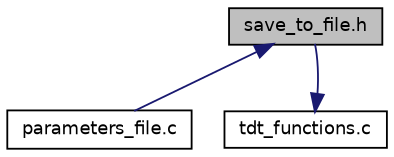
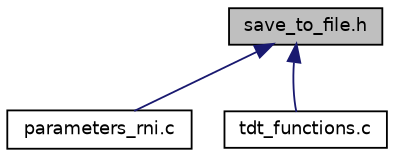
edge "save_to_file.h" -> "tdt_functions.c": reversed
node "parameters_file.c": label "parameters_file.c" -> "parameters_rni.c"
